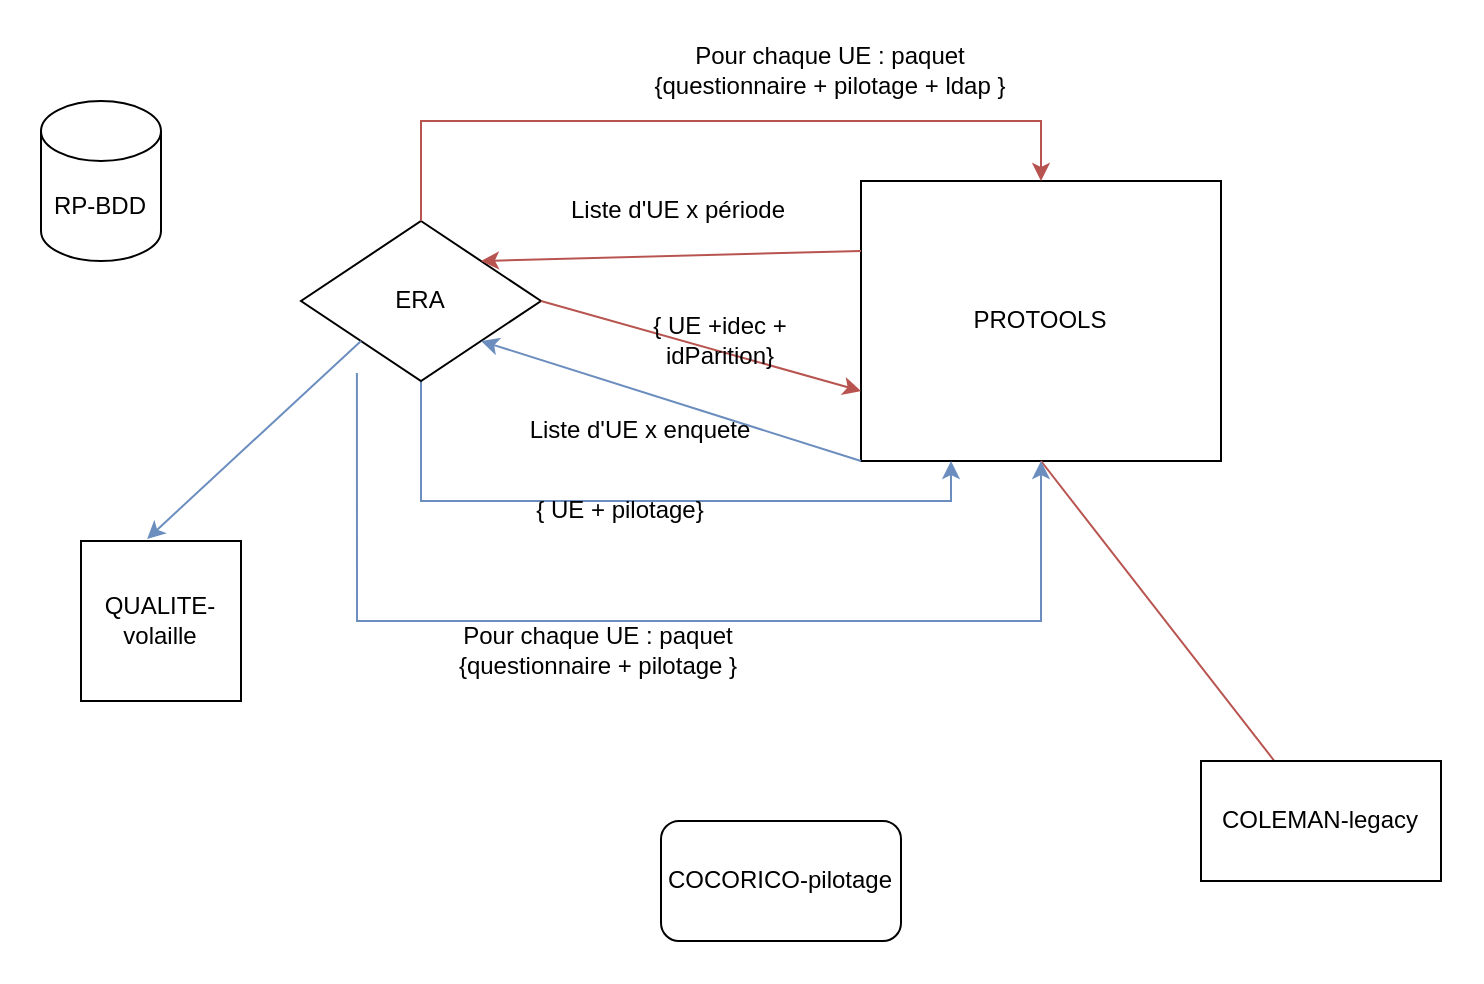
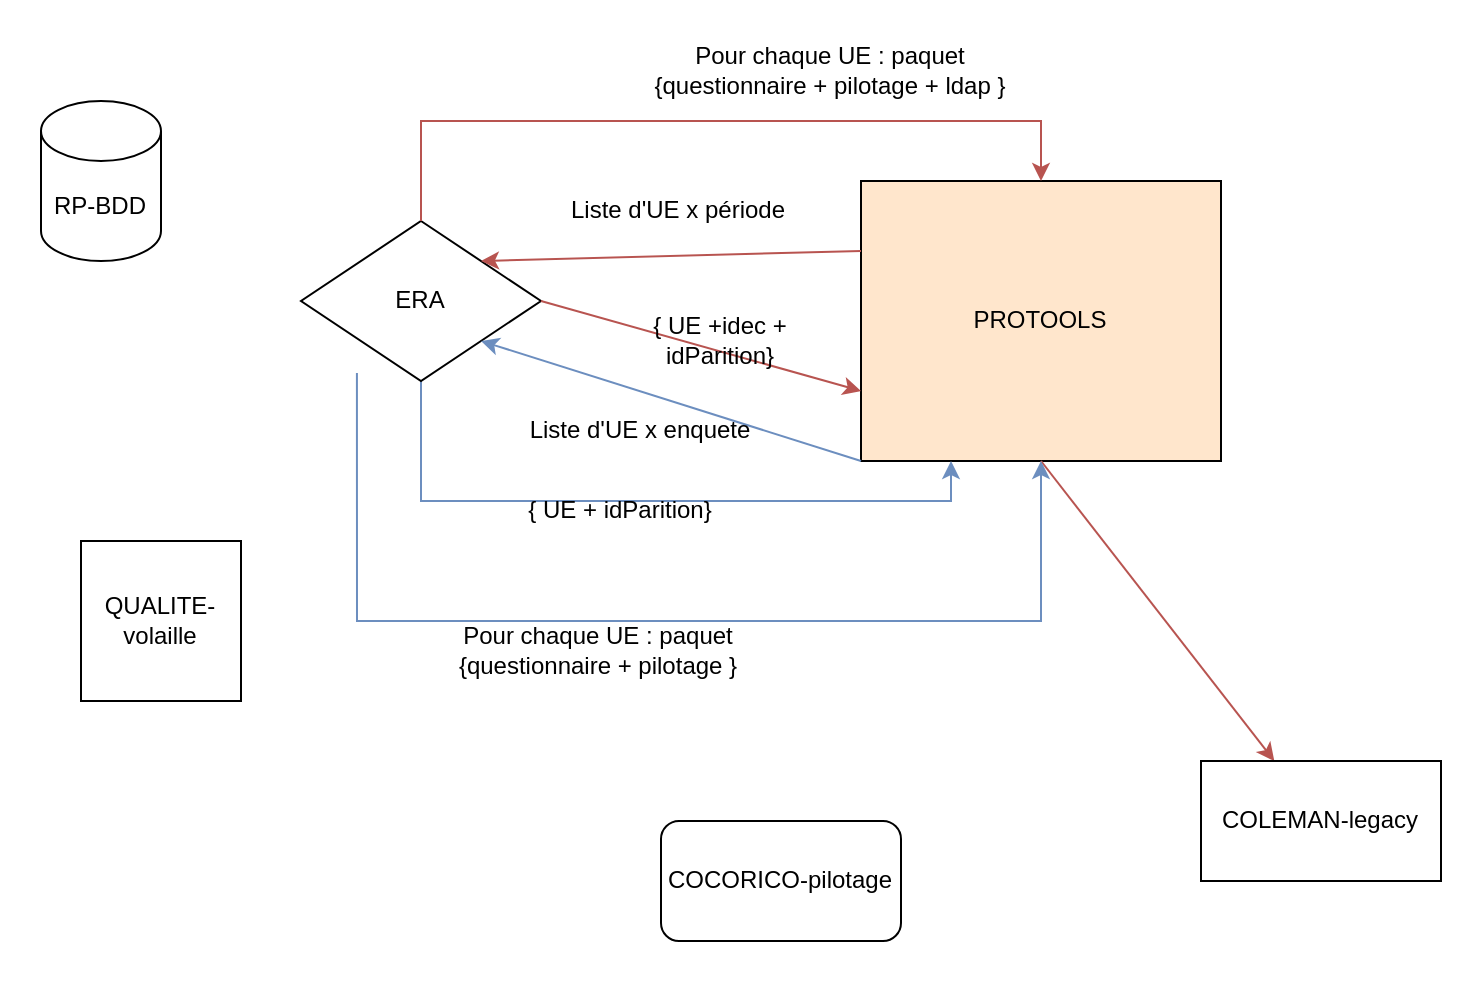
node "PROTOOLS": fillcolor #ffffff -> #ffe6cc
edge "ERA" -> "QUALITE-volaille": removed
node "{ UE + pilotage}": label "{ UE + pilotage}" -> "{ UE + idParition}"
edge "PROTOOLS" -- "COLEMAN-legacy": arrowhead none -> classic
